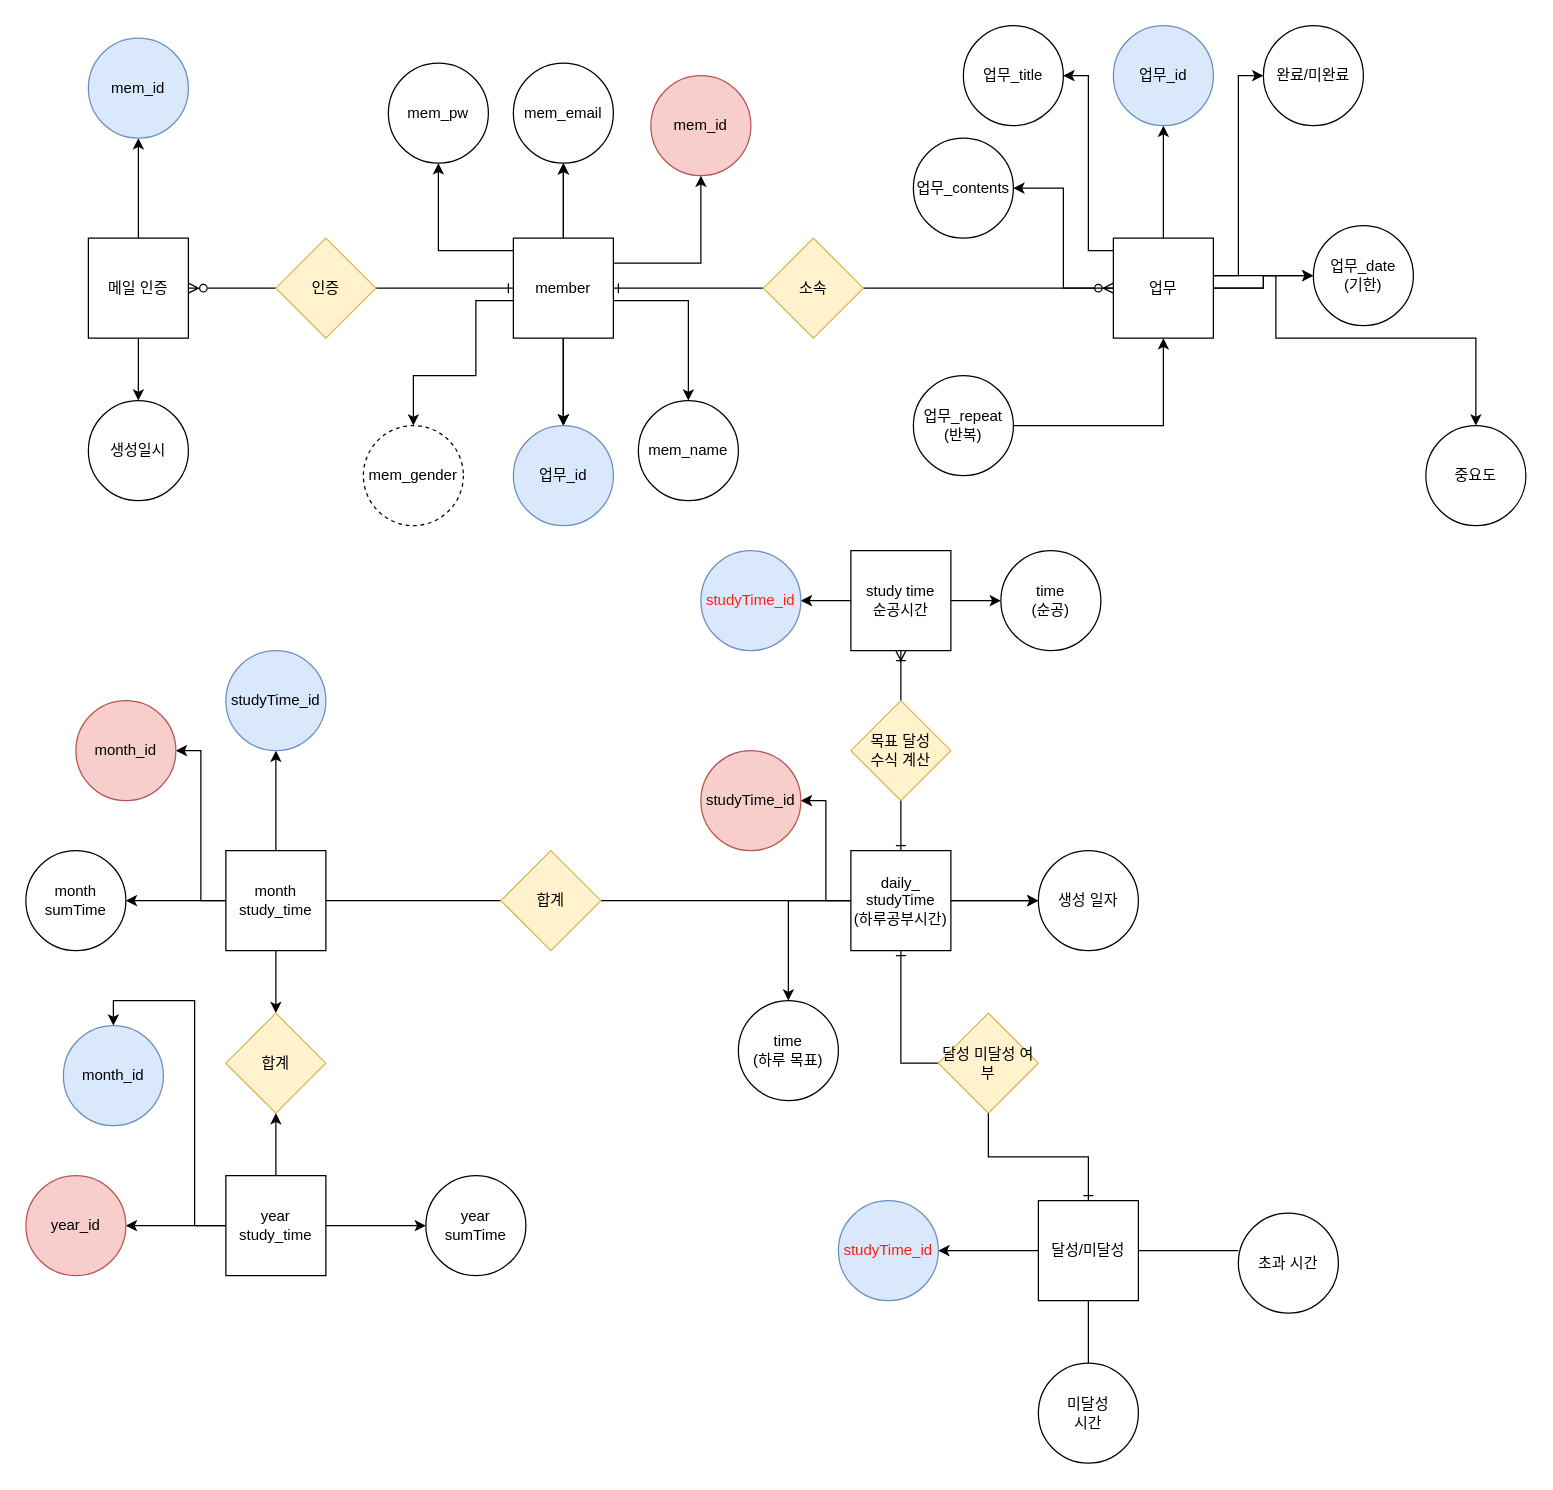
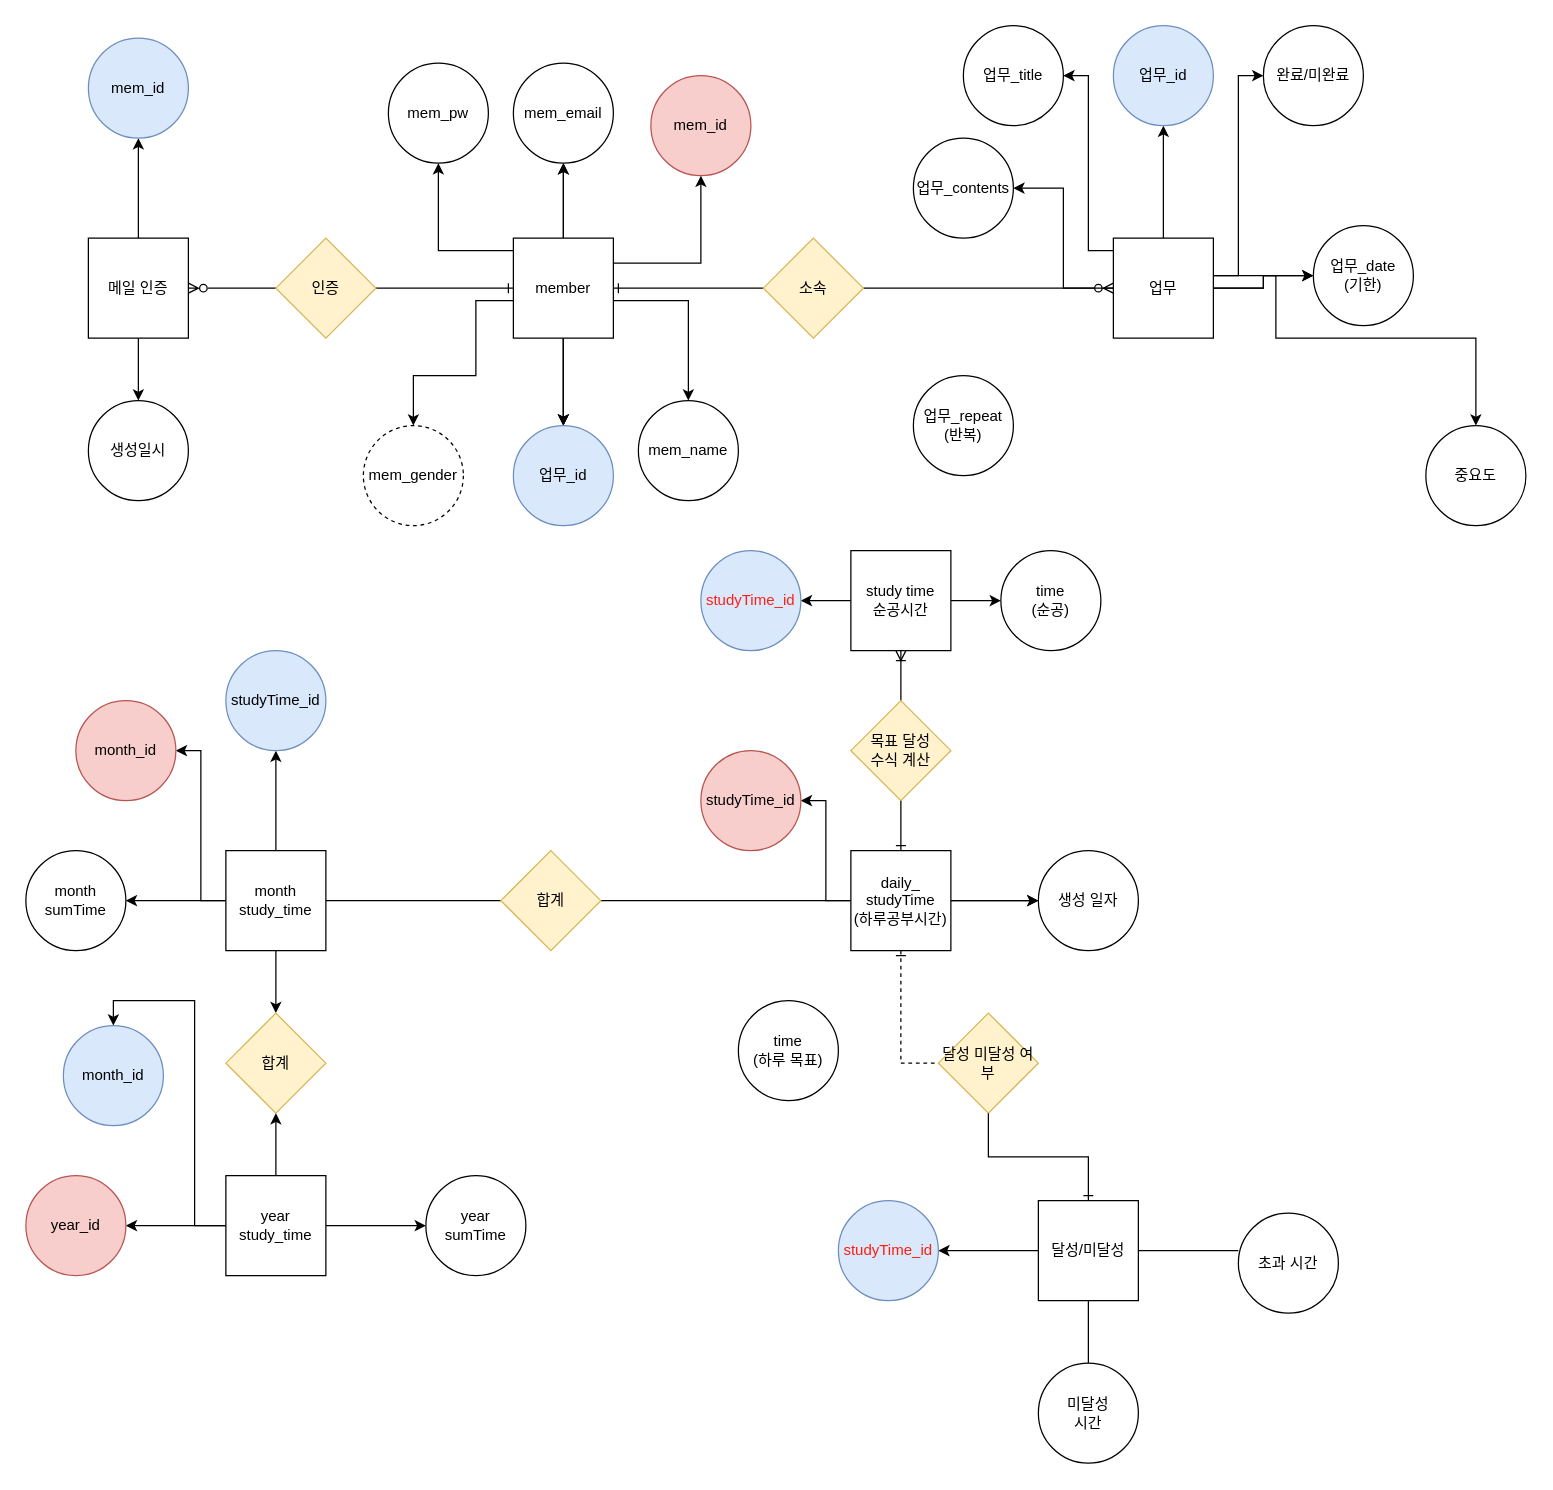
edge "업무_repeat (반복)" -> "업무": removed
edge "daily_ studyTime (하루공부시간)" -> "time (하루 목표)": removed
edge "달성 미달성 여부" -> "daily_ studyTime (하루공부시간)": style solid -> dashed
